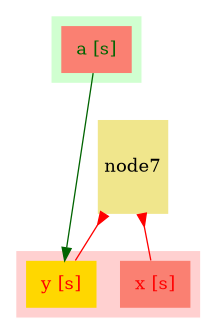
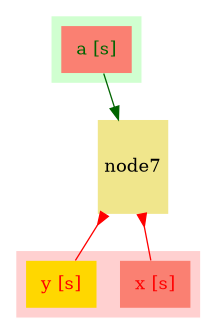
edge "a [s]" -- "y [s]": now "a [s]" -- "node7"
